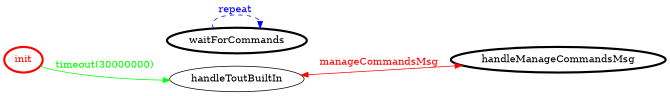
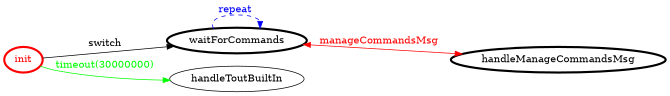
edge "init" -> "waitForCommands": added, label "switch"
edge "handleManageCommandsMsg" -- "handleToutBuiltIn": now "handleManageCommandsMsg" -- "waitForCommands"
